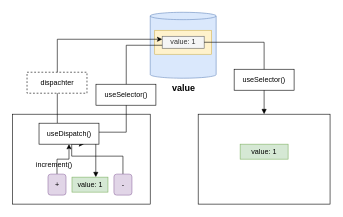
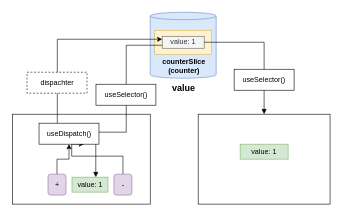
node "counterSlice (counter)": added
node "increment()": removed
